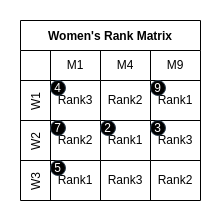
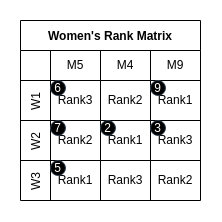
node "M1": label "M1" -> "M5"
node "4": label "4" -> "6"
